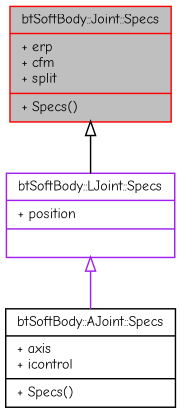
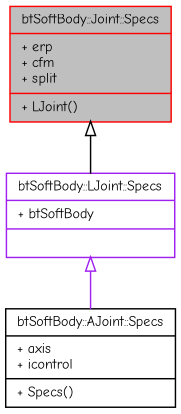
node "btSoftBody::Joint::Specs": text "+ Specs()" -> "+ LJoint()"
node "btSoftBody::LJoint::Specs": text "+ position" -> "+ btSoftBody"
